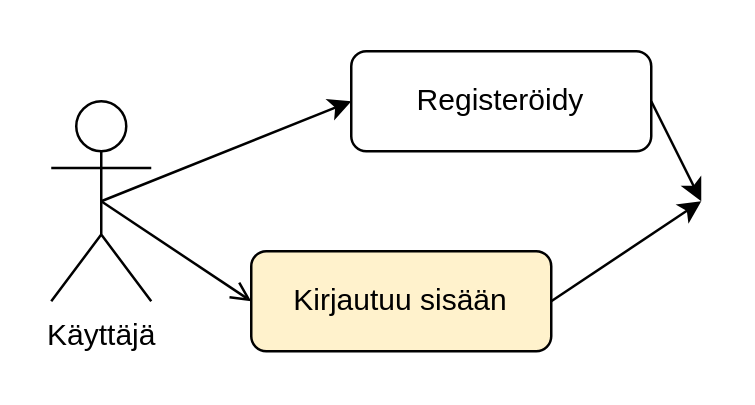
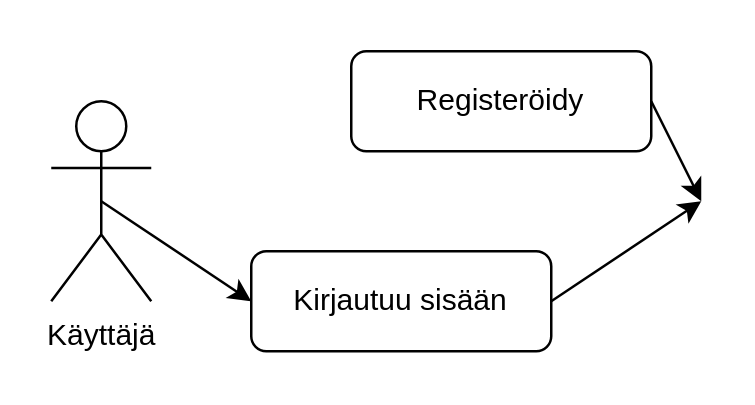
edge "Käyttäjä" -> "Registeröidy": removed
edge "Käyttäjä" -> "Kirjautuu sisään": arrowhead open -> classic
node "Kirjautuu sisään": fillcolor #fff2cc -> #ffffff
